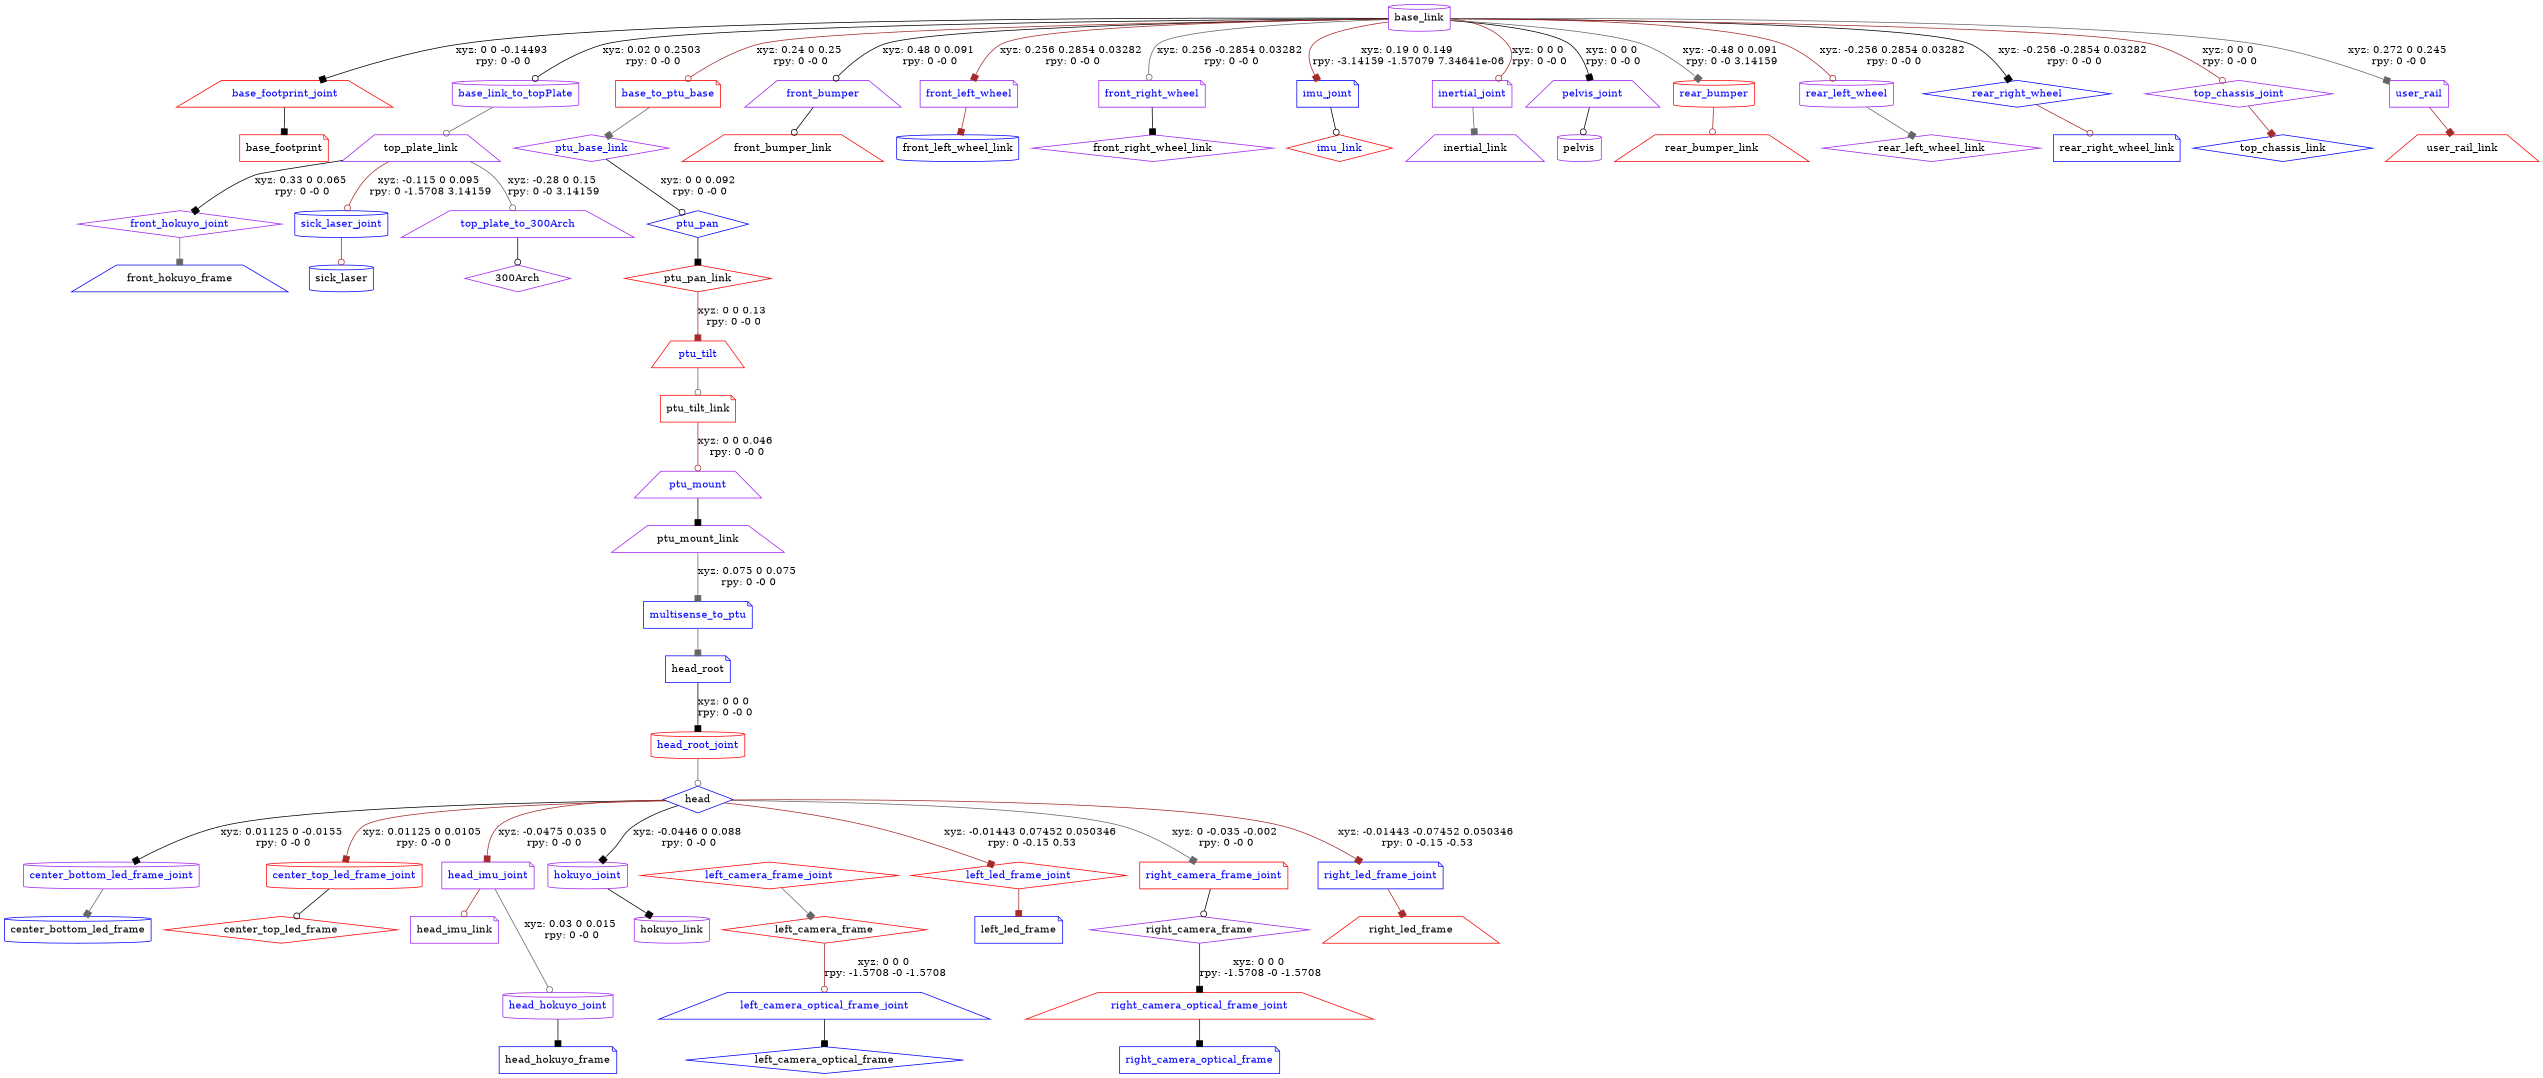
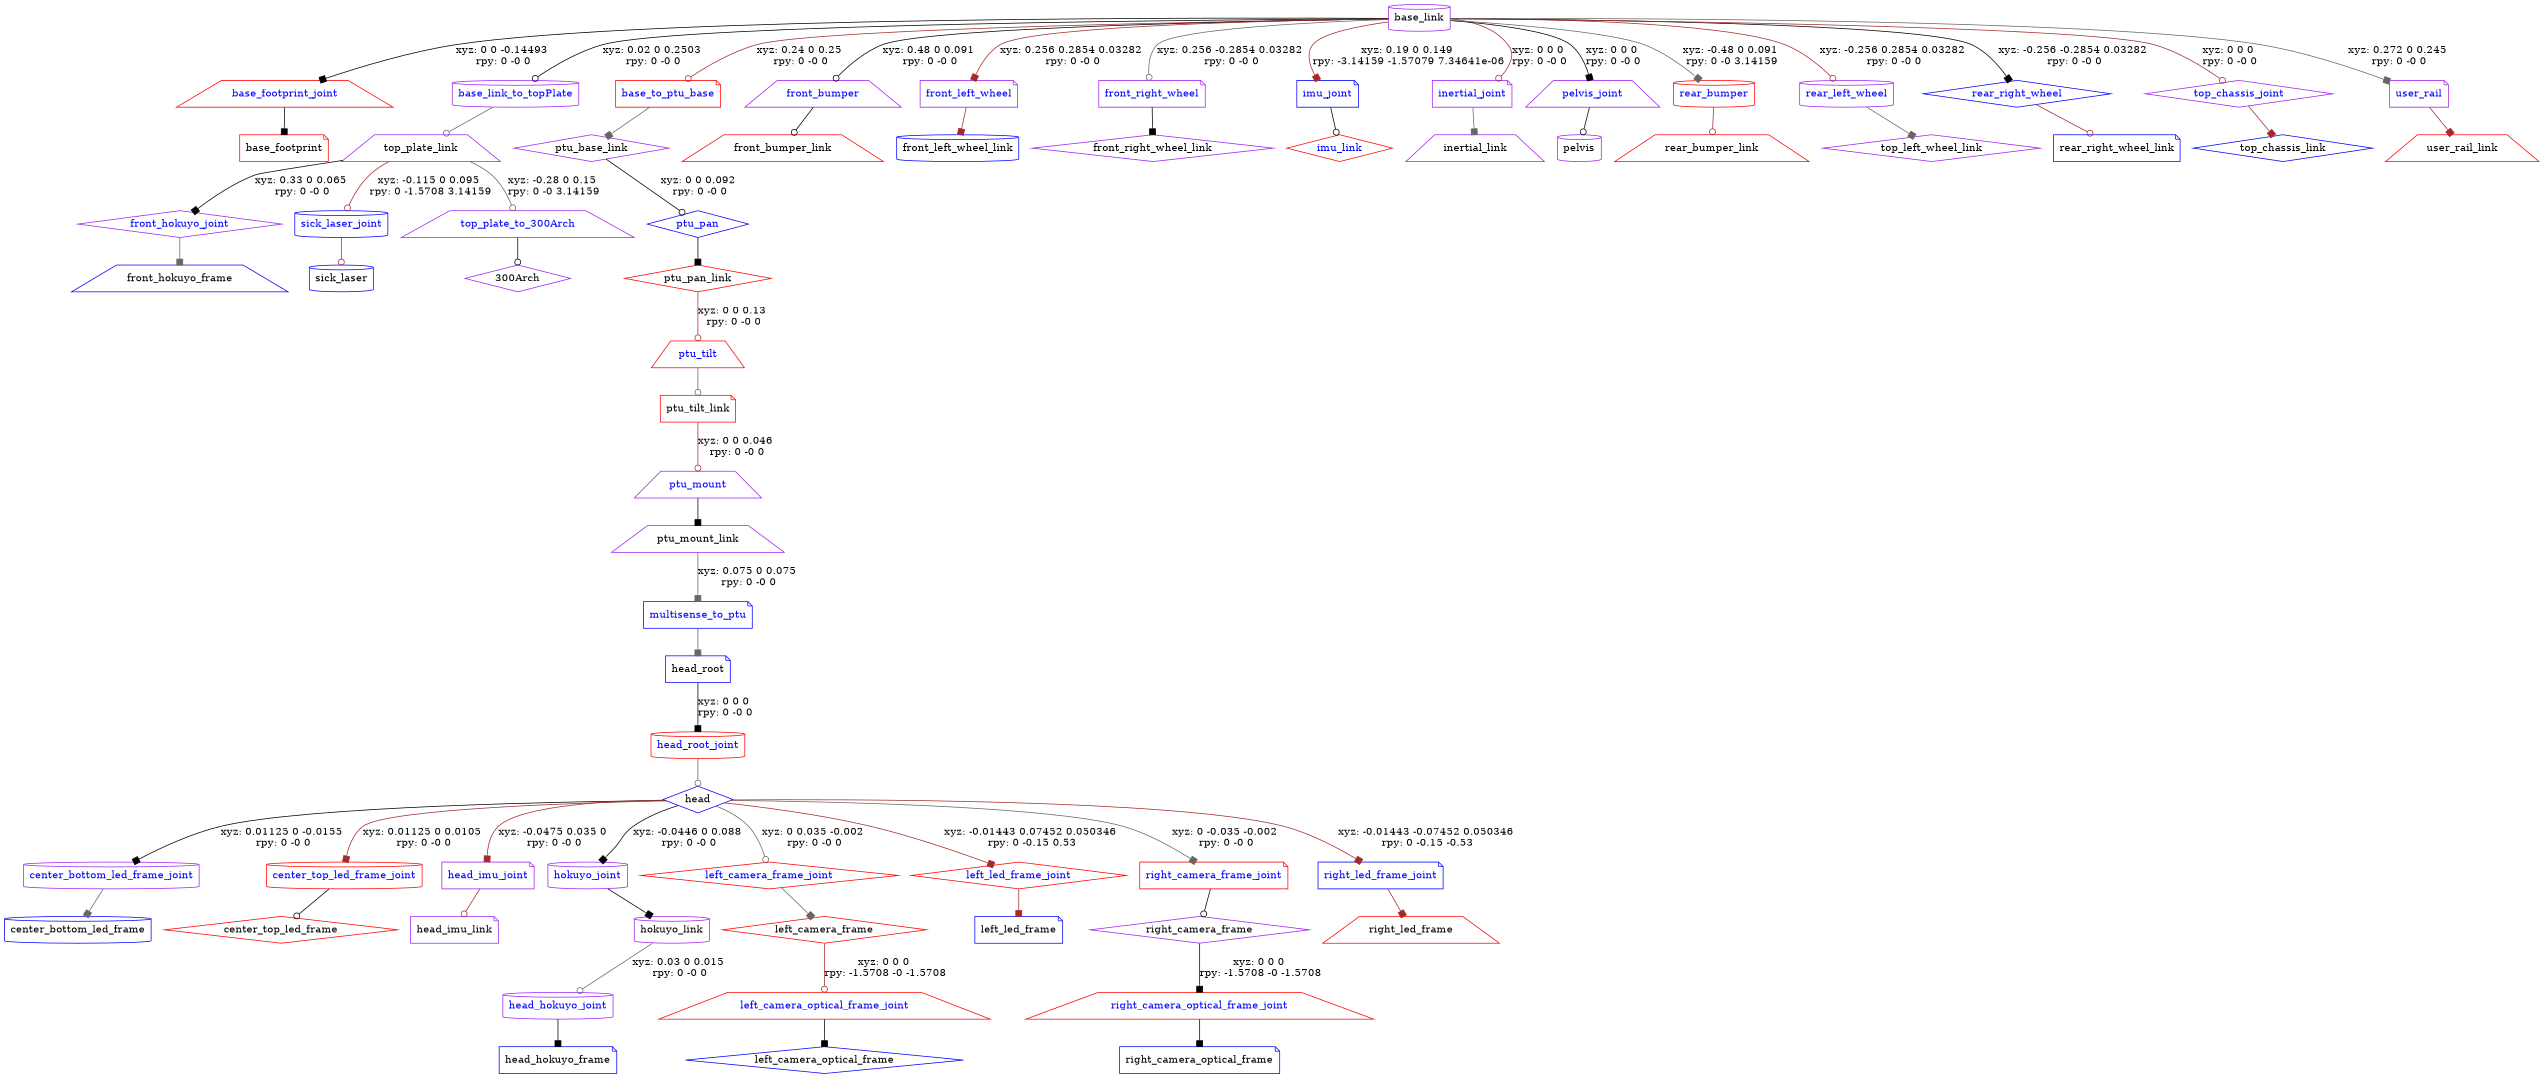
node "ptu_base_link": fontcolor blue -> black
node "rear_left_wheel_link": label "rear_left_wheel_link" -> "top_left_wheel_link"
edge "ptu_pan_link" -> "ptu_tilt": arrowhead box -> odot
edge "head" -> "left_camera_frame_joint": added, label "xyz: 0 0.035 -0.002 rpy: 0 -0 0"
edge "head_imu_joint" -> "head_hokuyo_joint": now "hokuyo_link" -> "head_hokuyo_joint"
node "left_camera_optical_frame_joint": color blue -> red
node "right_camera_optical_frame": fontcolor blue -> black
